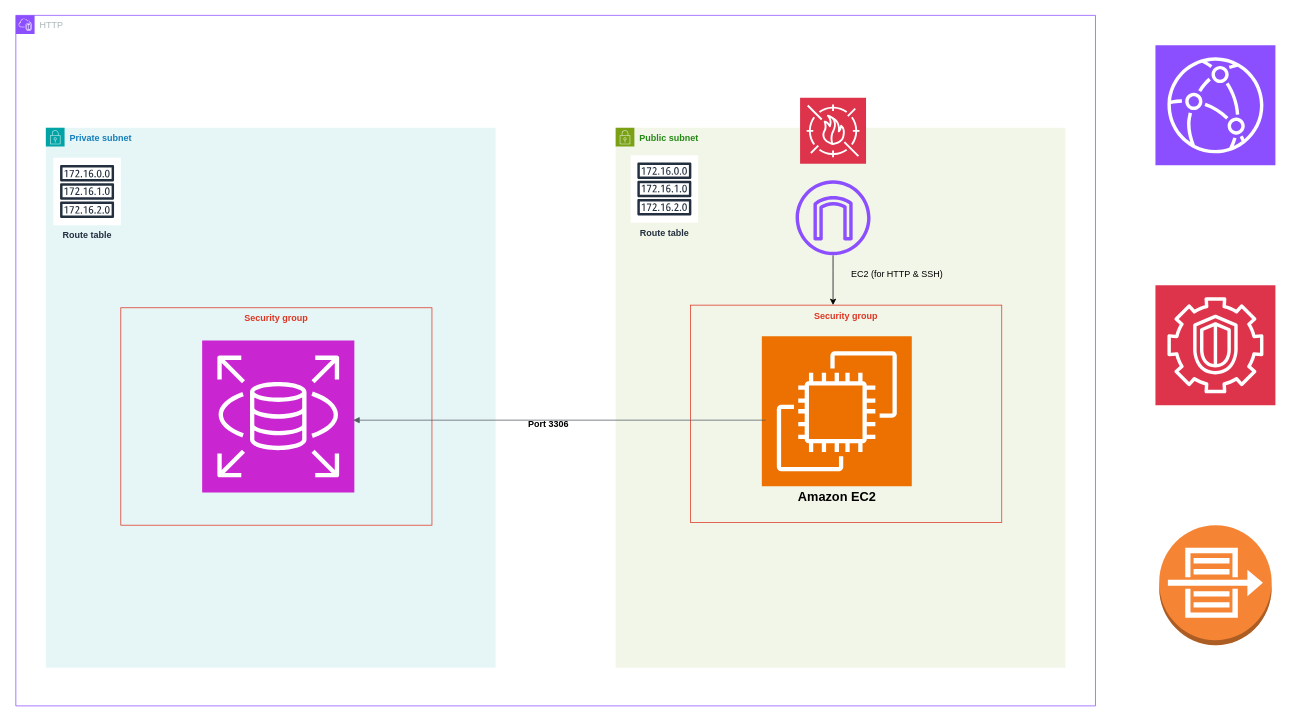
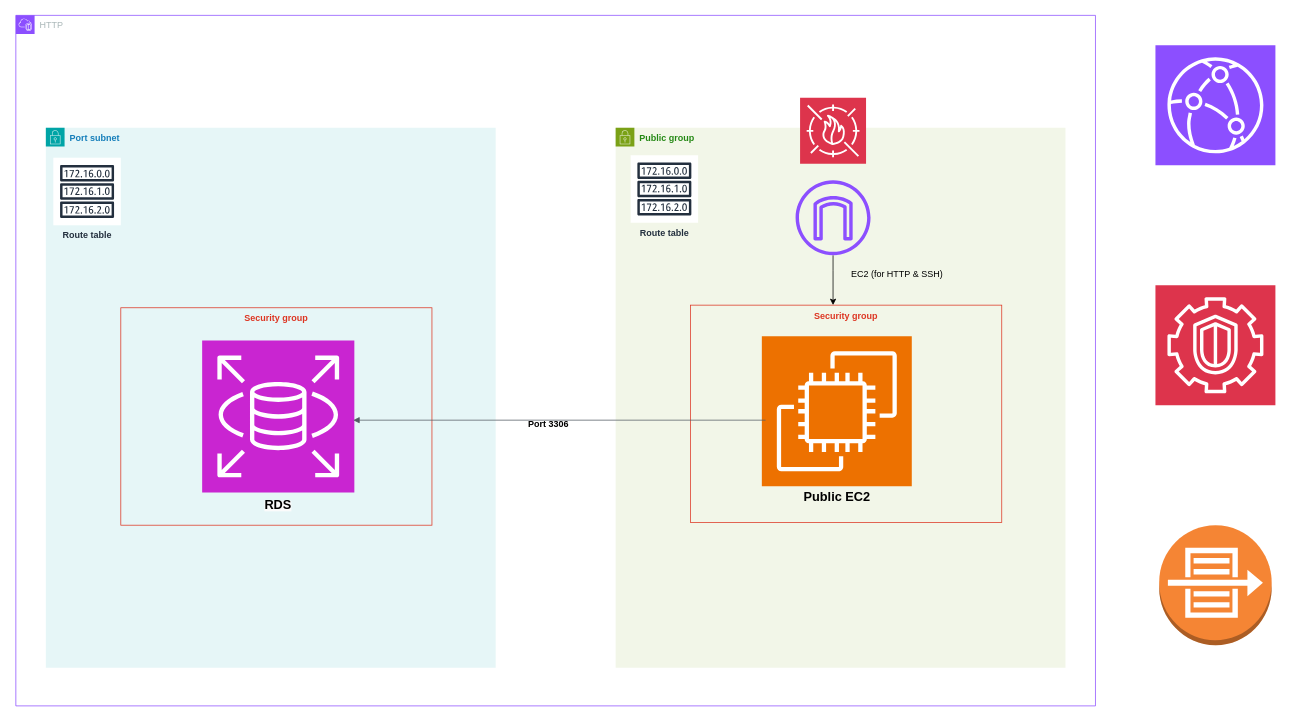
node "Private subnet": label "Private subnet" -> "Port subnet"
node "Public subnet": label "Public subnet" -> "Public group"
node "Amazon EC2": label "Amazon EC2" -> "Public EC2"
node "RDS": added
